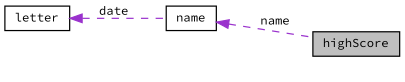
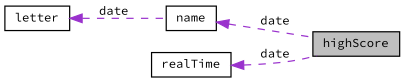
edge "highScore" -> "name": label " name" -> " date"
node "realTime": added
